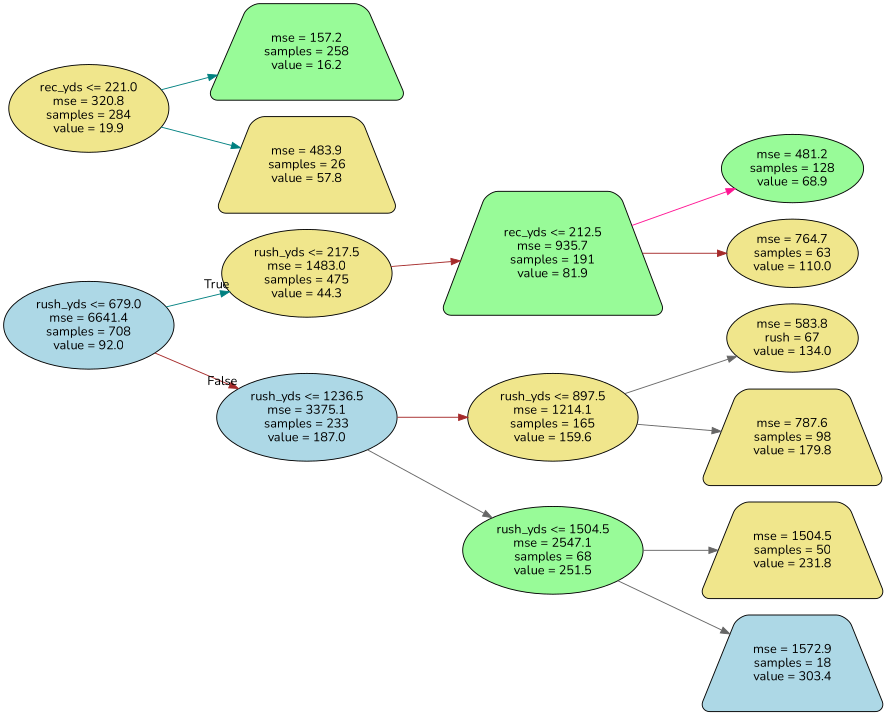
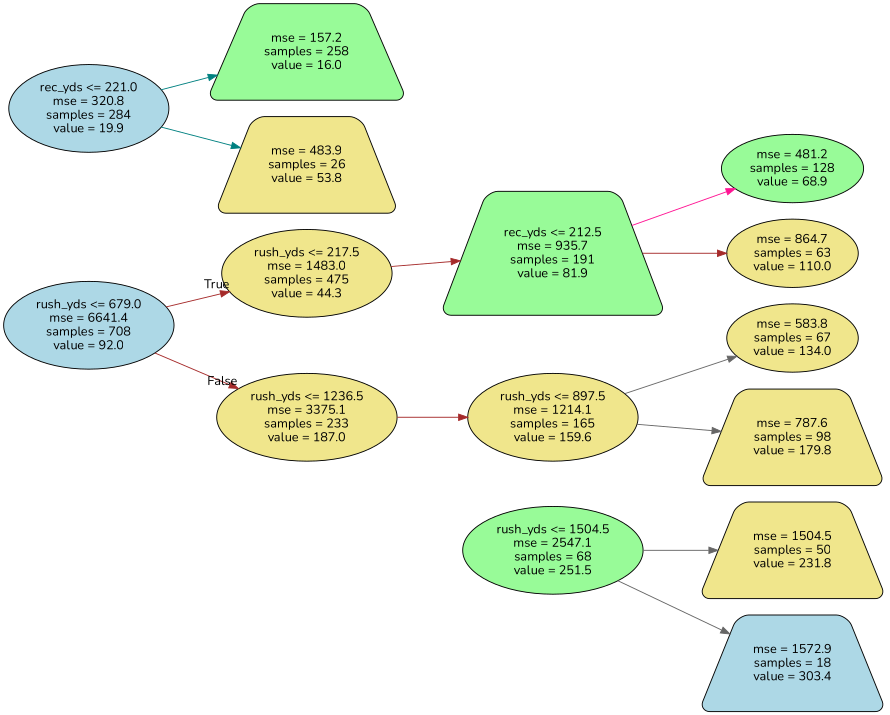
node "mse = 157.2 samples = 258 value = 16.2": label "mse = 157.2 samples = 258 value = 16.2" -> "mse = 157.2 samples = 258 value = 16.0"
node "rec_yds <= 221.0 mse = 320.8 samples = 284 value = 19.9": fillcolor khaki -> lightblue
node "mse = 483.9 samples = 26 value = 57.8": label "mse = 483.9 samples = 26 value = 57.8" -> "mse = 483.9 samples = 26 value = 53.8"
node "mse = 764.7 samples = 63 value = 110.0": label "mse = 764.7 samples = 63 value = 110.0" -> "mse = 864.7 samples = 63 value = 110.0"
edge "rush_yds <= 679.0 mse = 6641.4 samples = 708 value = 92.0" -> "rush_yds <= 217.5 mse = 1483.0 samples = 475 value = 44.3": color teal -> brown
node "mse = 583.8 rush = 67 value = 134.0": label "mse = 583.8 rush = 67 value = 134.0" -> "mse = 583.8 samples = 67 value = 134.0"
node "rush_yds <= 1236.5 mse = 3375.1 samples = 233 value = 187.0": fillcolor lightblue -> khaki
edge "rush_yds <= 1236.5 mse = 3375.1 samples = 233 value = 187.0" -> "rush_yds <= 1504.5 mse = 2547.1 samples = 68 value = 251.5": removed
